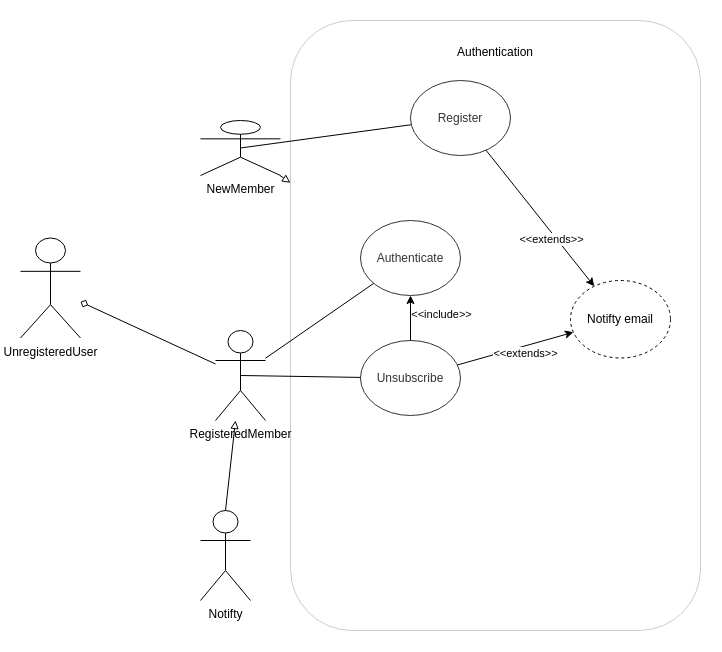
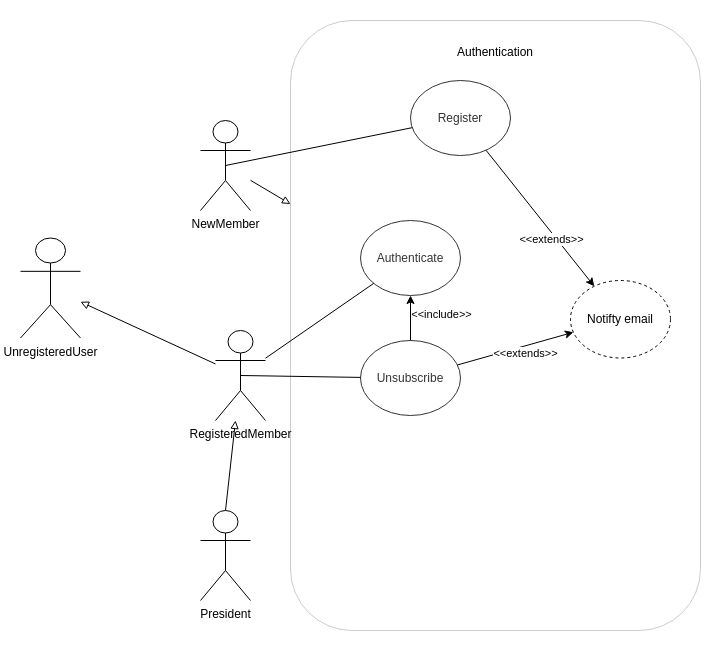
node "NewMember": size 80x55 -> 50x90
edge "RegisteredMember" -> "UnregisteredUser": arrowhead diamond -> block
node "Notifty": label "Notifty" -> "President"
